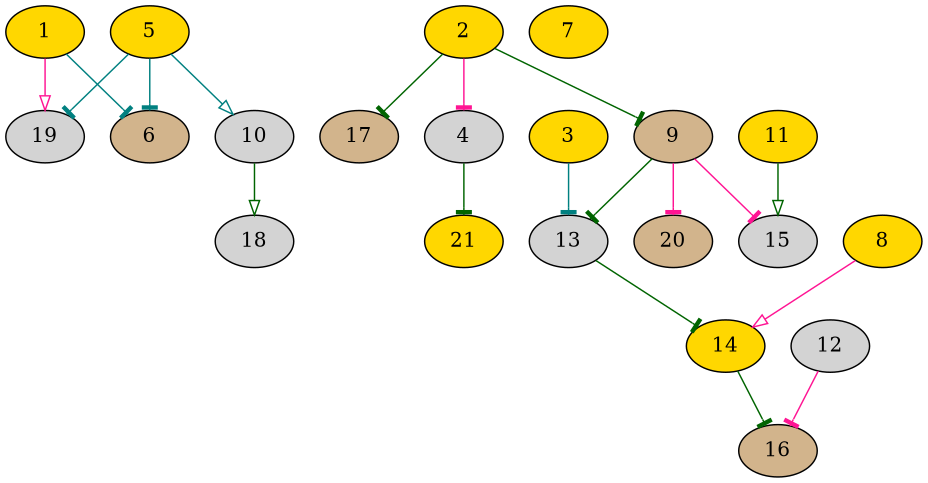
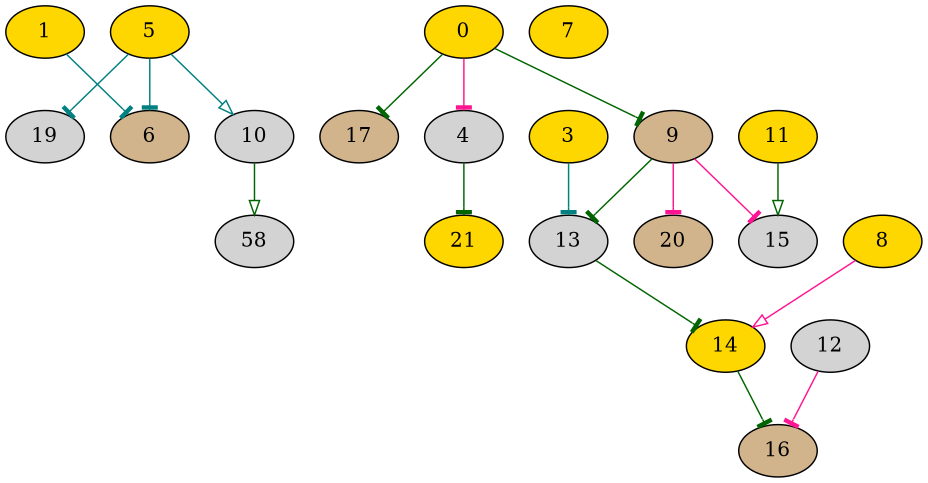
node "2": label "2" -> "0"
edge "1" -> "19": removed
node "18": label "18" -> "58"
